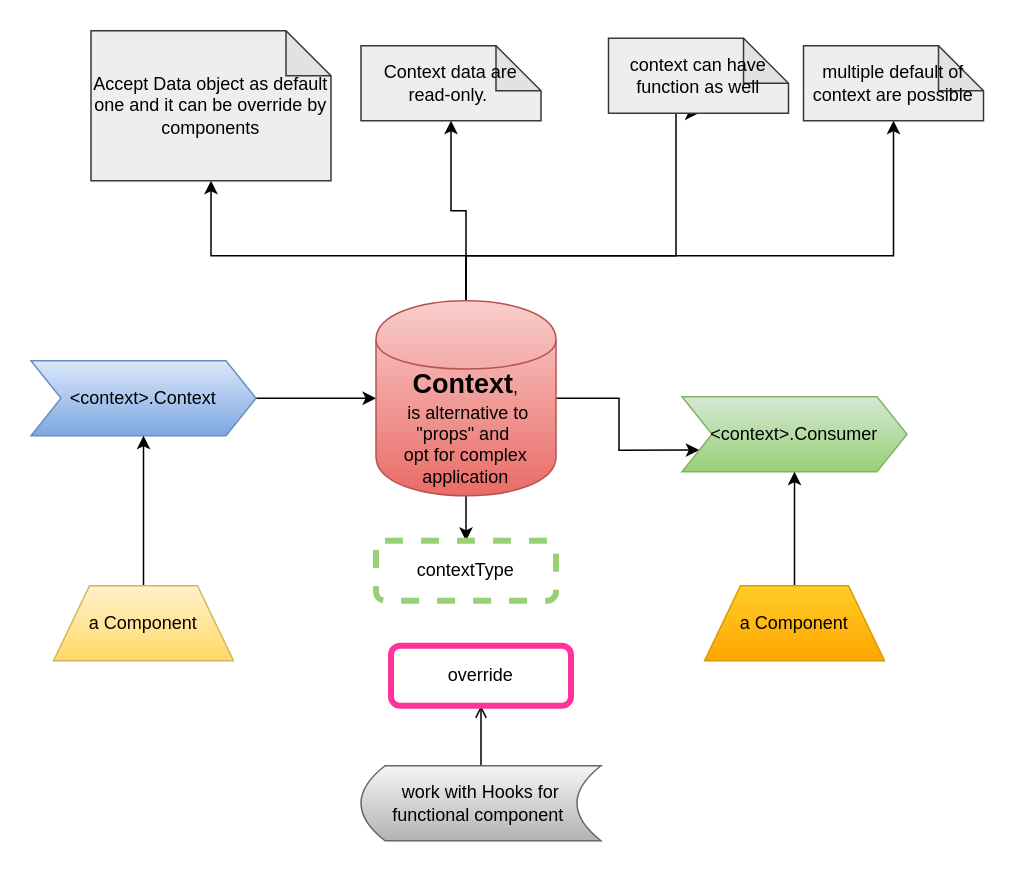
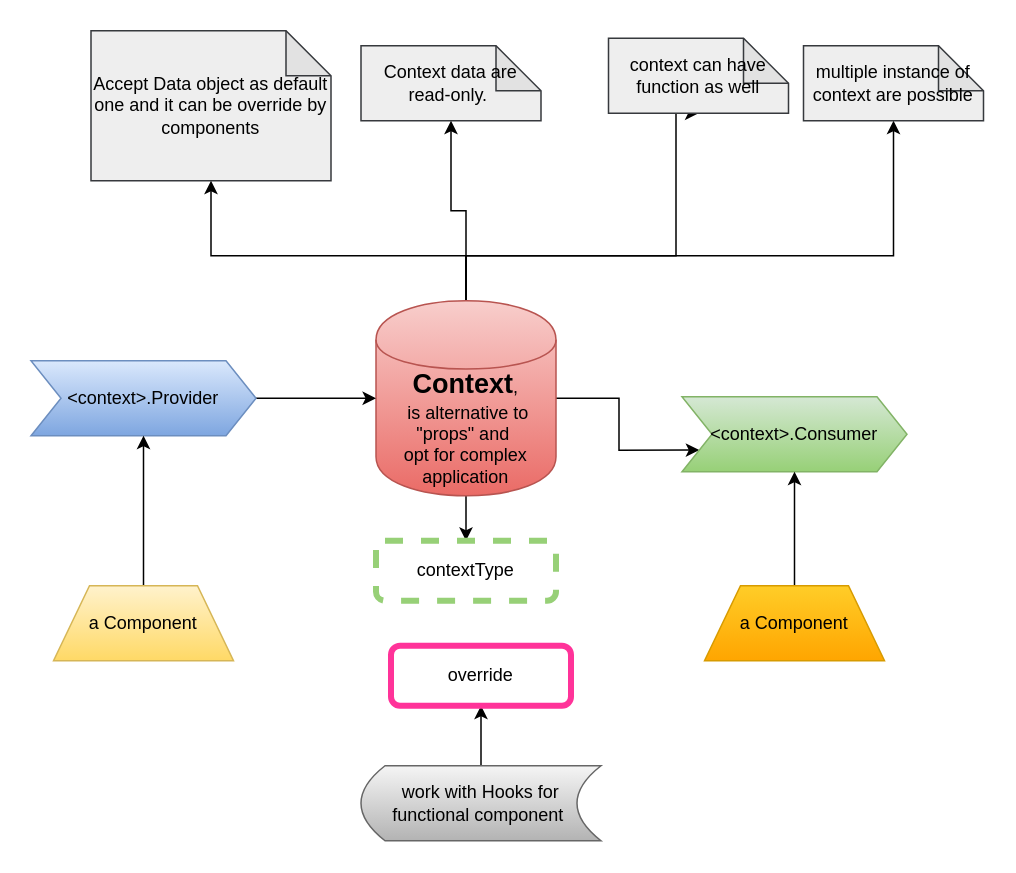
node "multiple default of context are possible": label "multiple default of context are possible" -> "multiple instance of context are possible"
node "<context>.Context": label "<context>.Context" -> "<context>.Provider"
edge "work with Hooks for functional component" -> "override": arrowhead open -> classic
